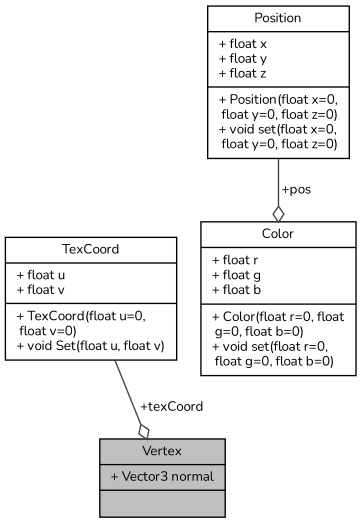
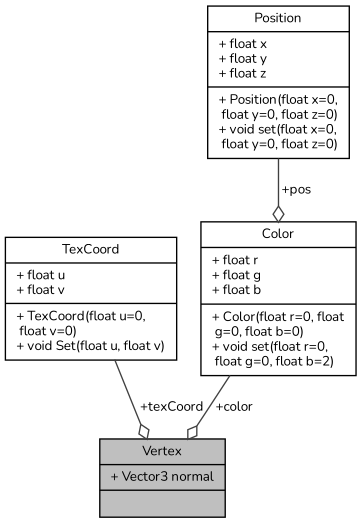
node "Color": text "float g=0, float b=0)" -> "float g=0, float b=2)"
edge "Color" -> "Vertex": added, label "+color"
